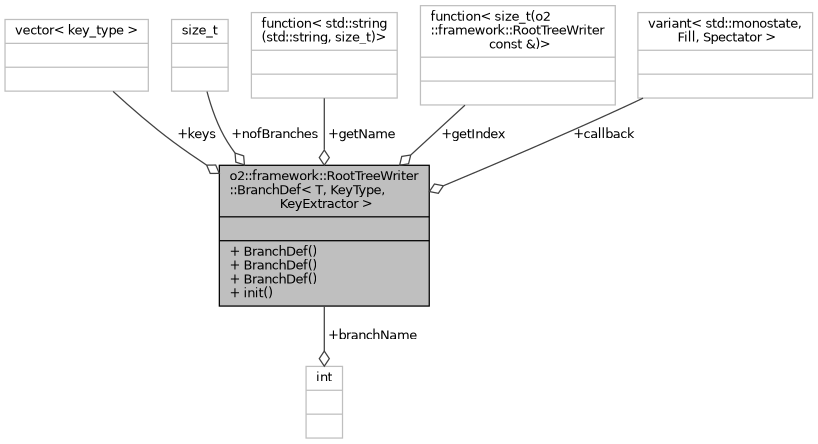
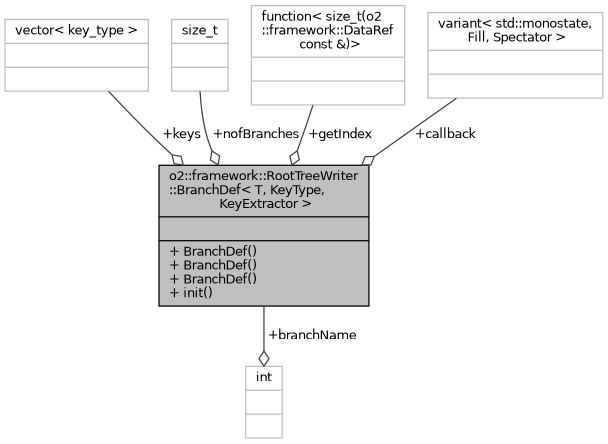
node "function< size_t(o2": text "::framework::RootTreeWriter" -> "::framework::DataRef"
node "function< std::string": removed
